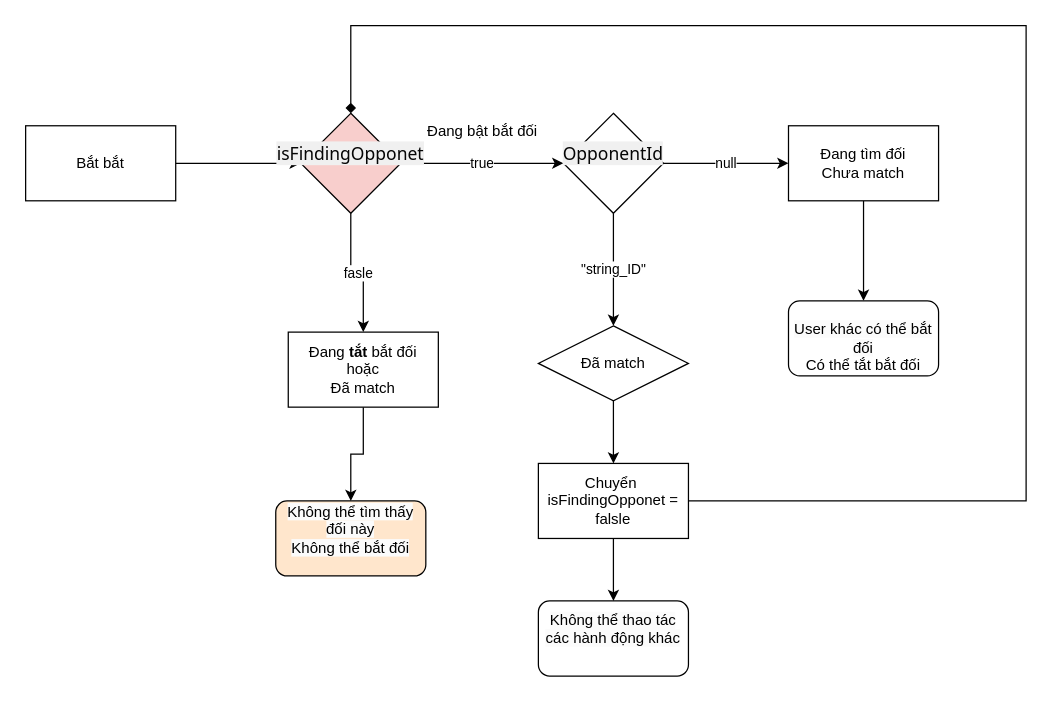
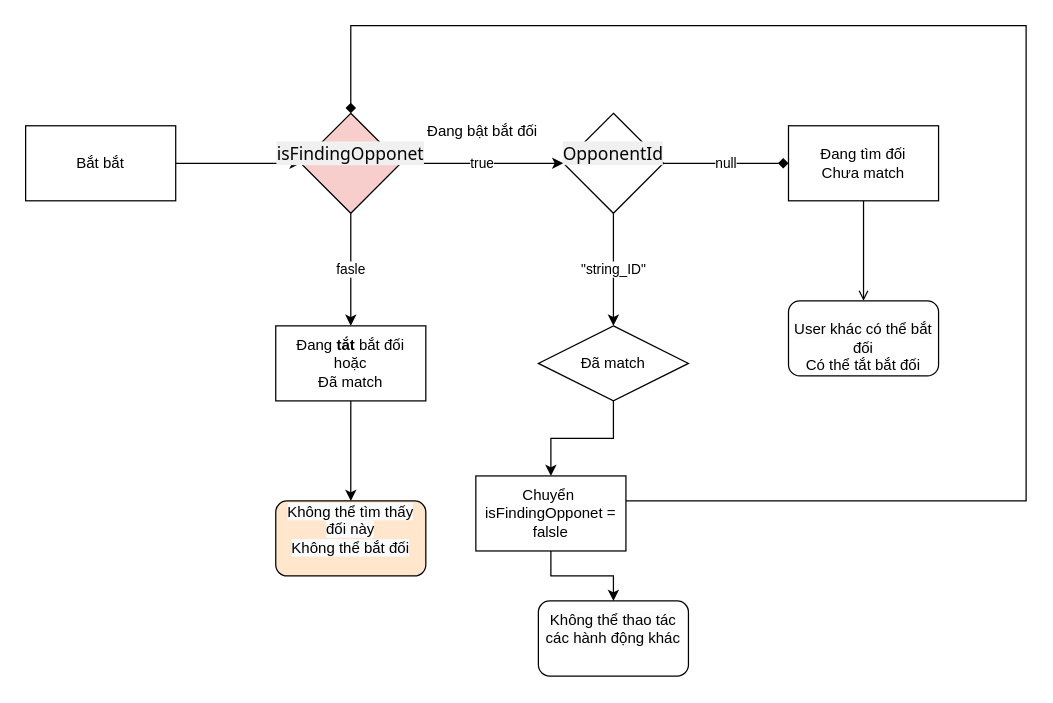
edge "OpponentId" -> "Đang tìm đối Chưa match": arrowhead classic -> diamond
edge "Đang tìm đối Chưa match" -> "User khác có thể bắt đối Có thể tắt bắt đối": arrowhead classic -> open
node "Đang tắt bắt đối hoặc Đã match": moved (363, 369) -> (351, 363)
node "Chuyển isFindingOpponet = falsle": moved (613, 501) -> (551, 513)
